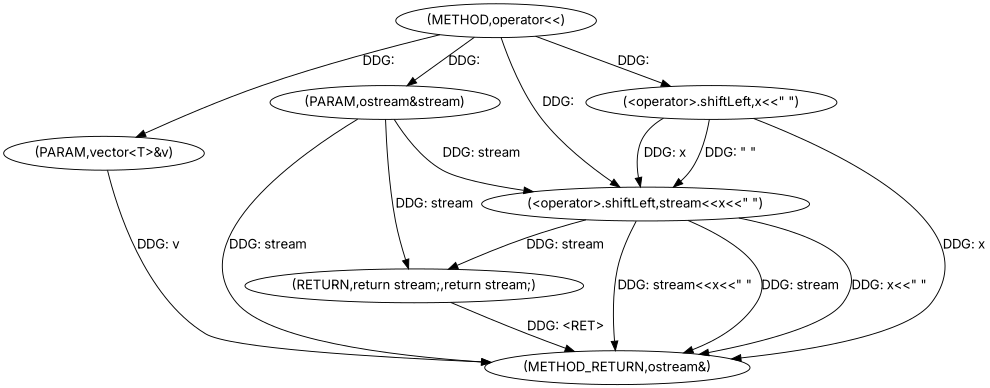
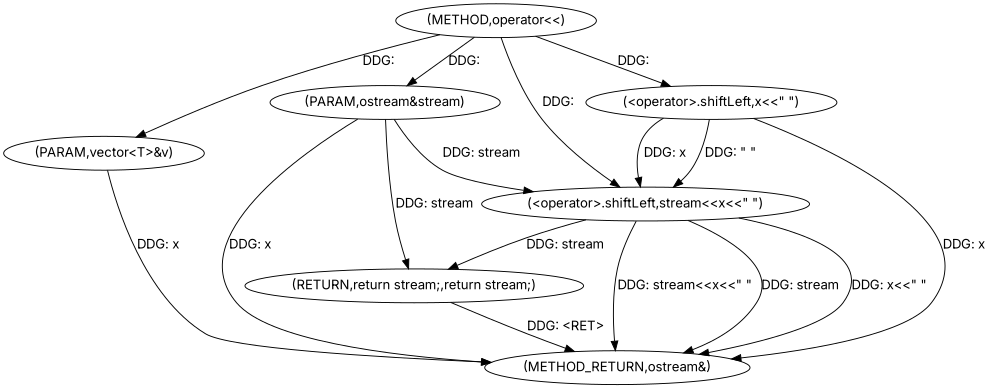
edge "(PARAM,vector<T>&v)" -> "(METHOD_RETURN,ostream&)": label "DDG: v" -> "DDG: x"
edge "(PARAM,ostream&stream)" -> "(METHOD_RETURN,ostream&)": label "DDG: stream" -> "DDG: x"
